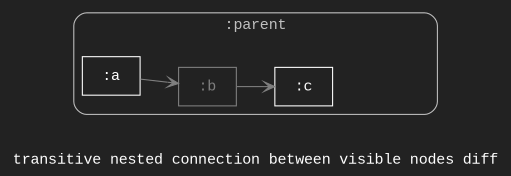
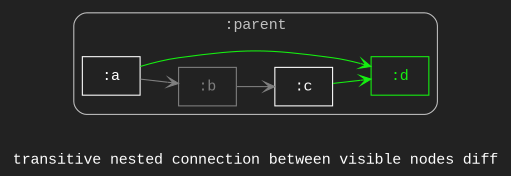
node ":d": added
